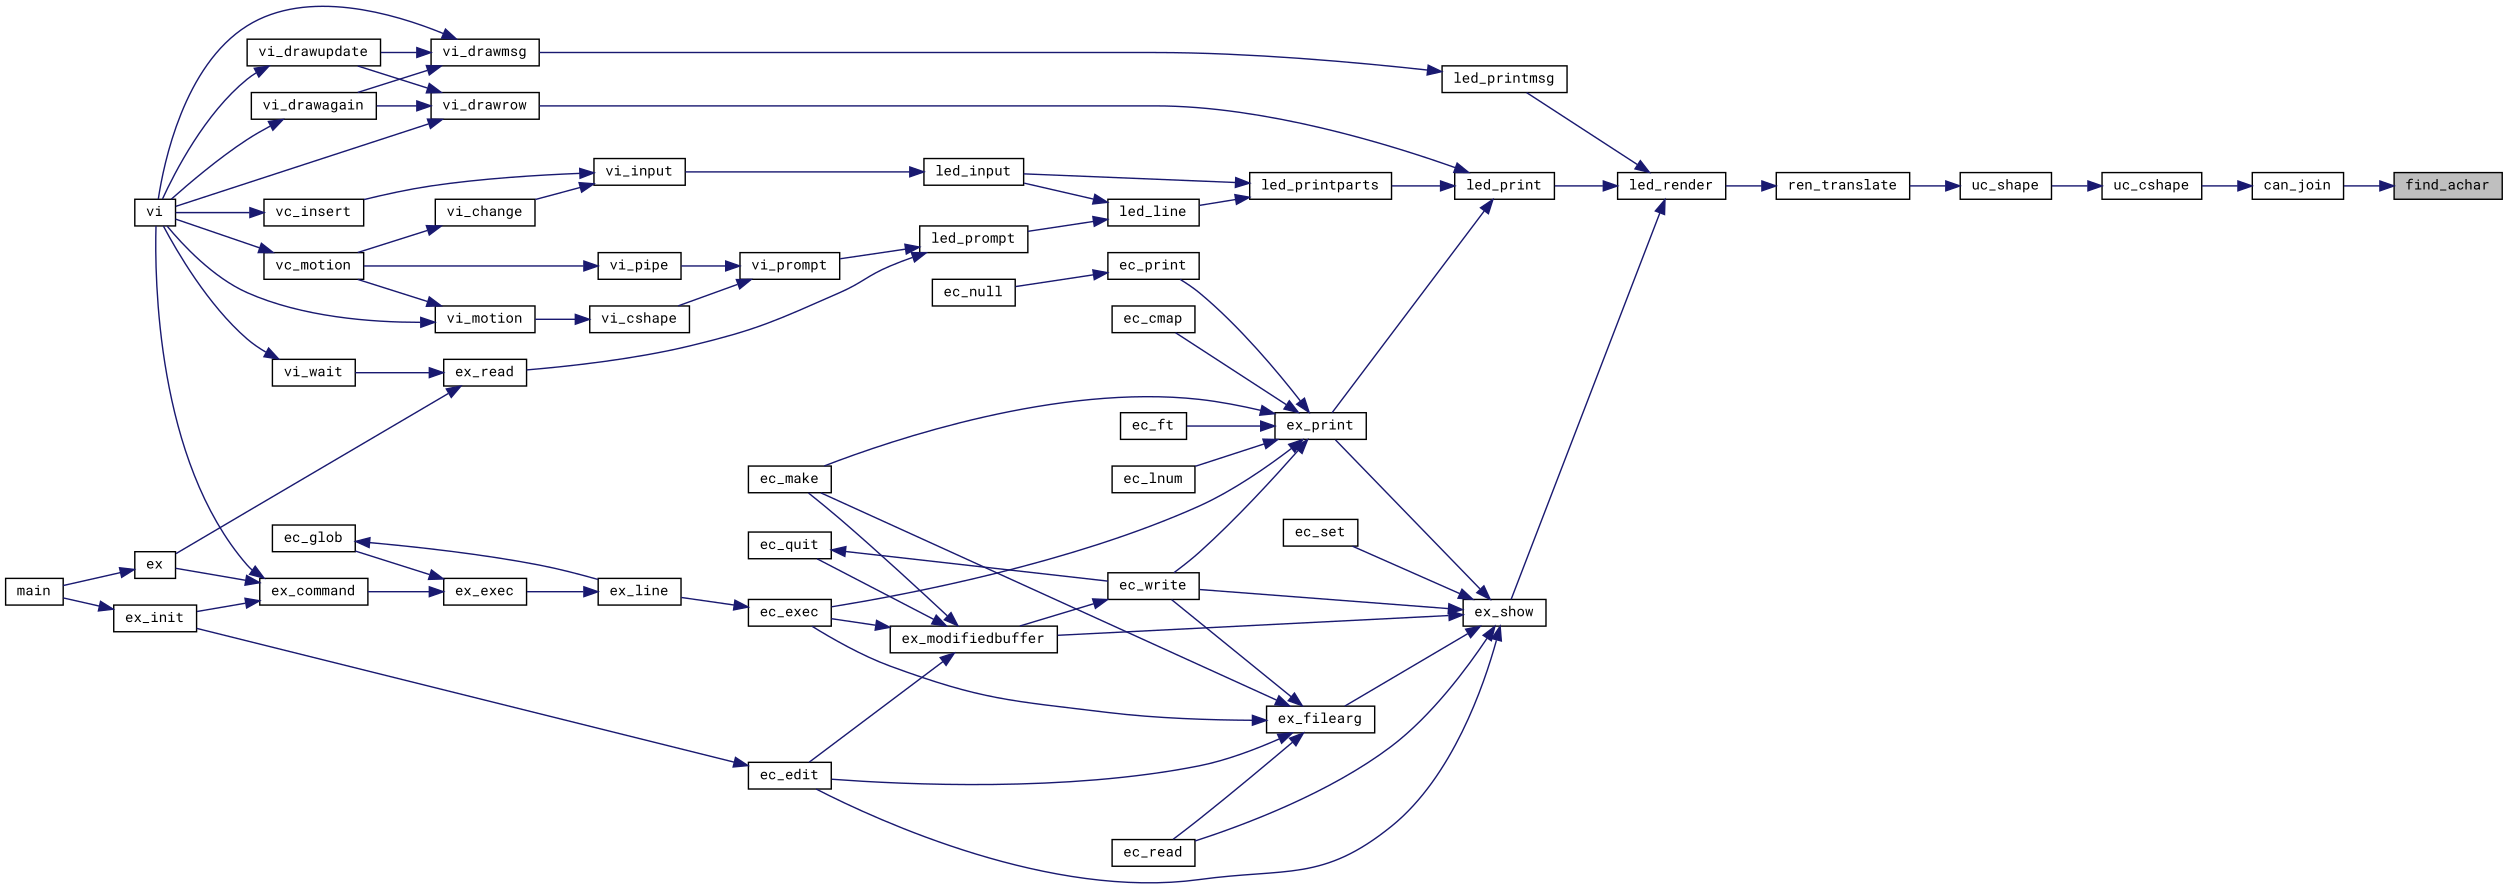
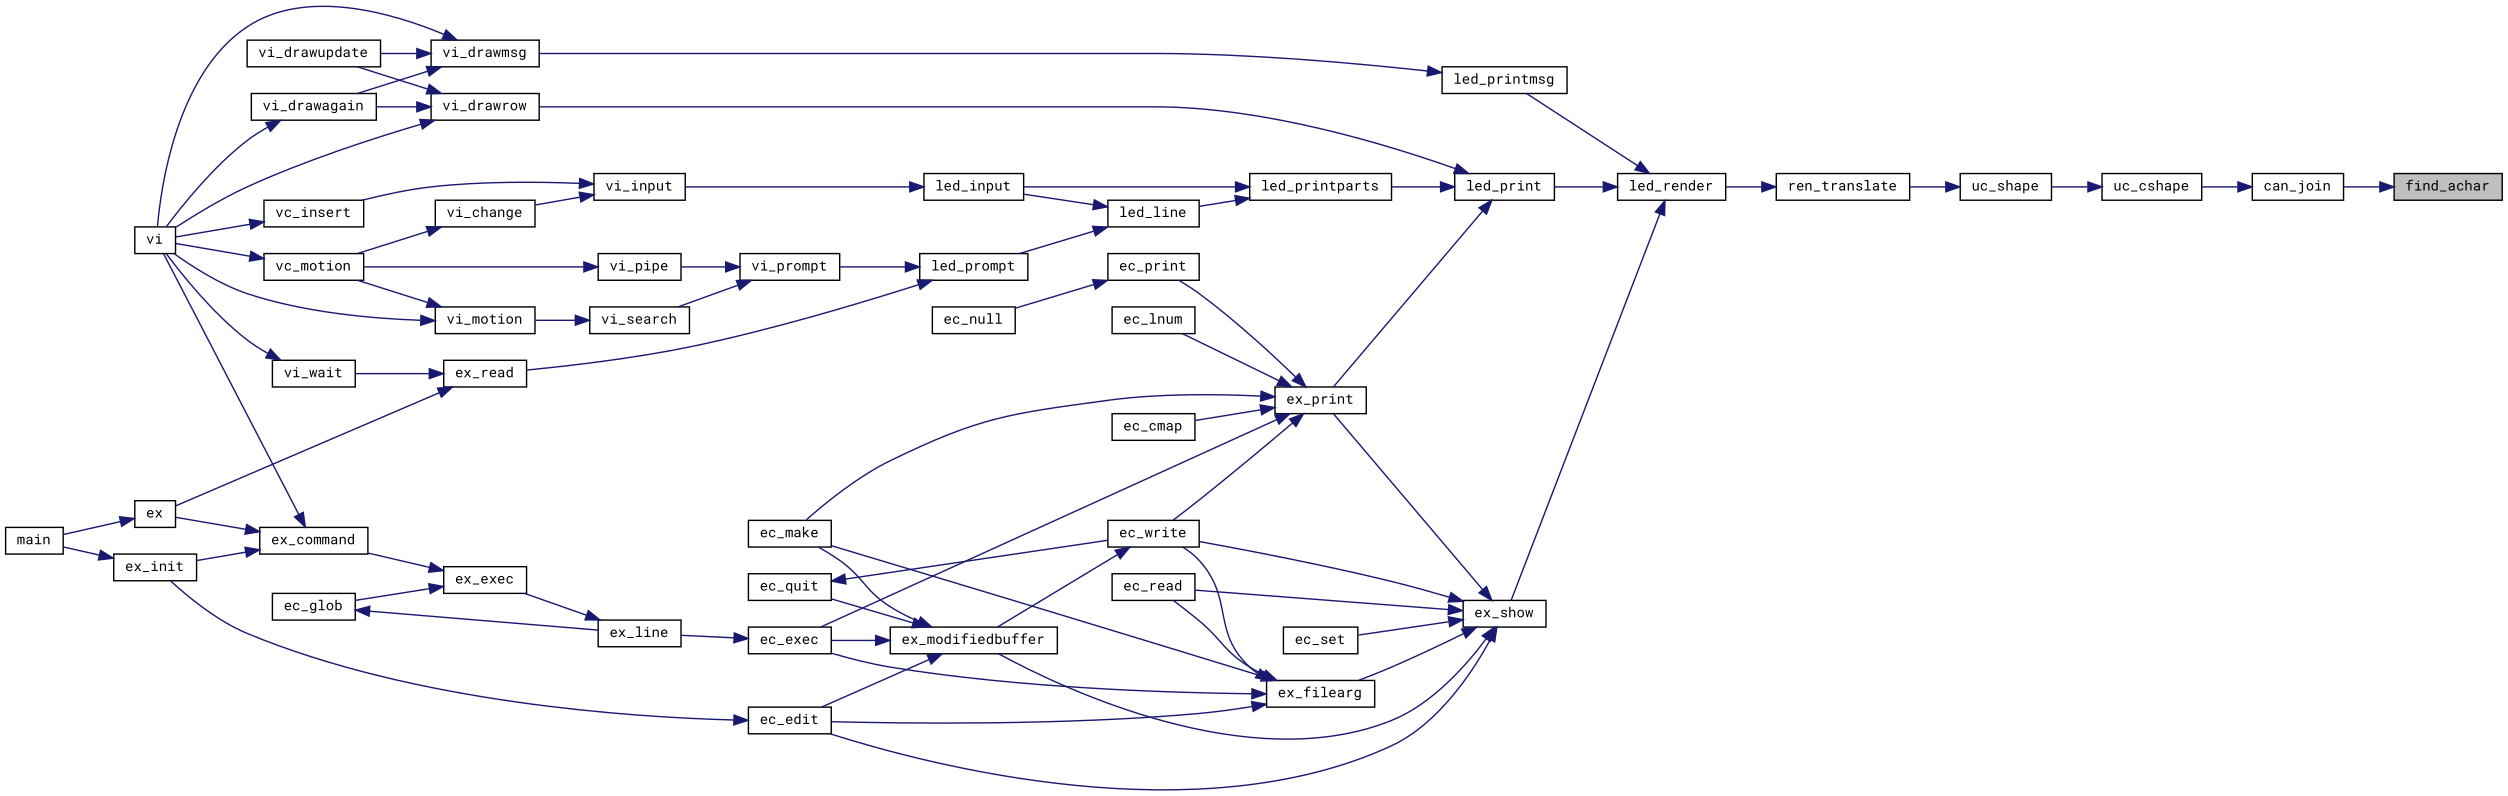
edge "vi" -> "vi_drawupdate": removed
node "vi_cshape": label "vi_cshape" -> "vi_search"
node "ec_ft": removed
